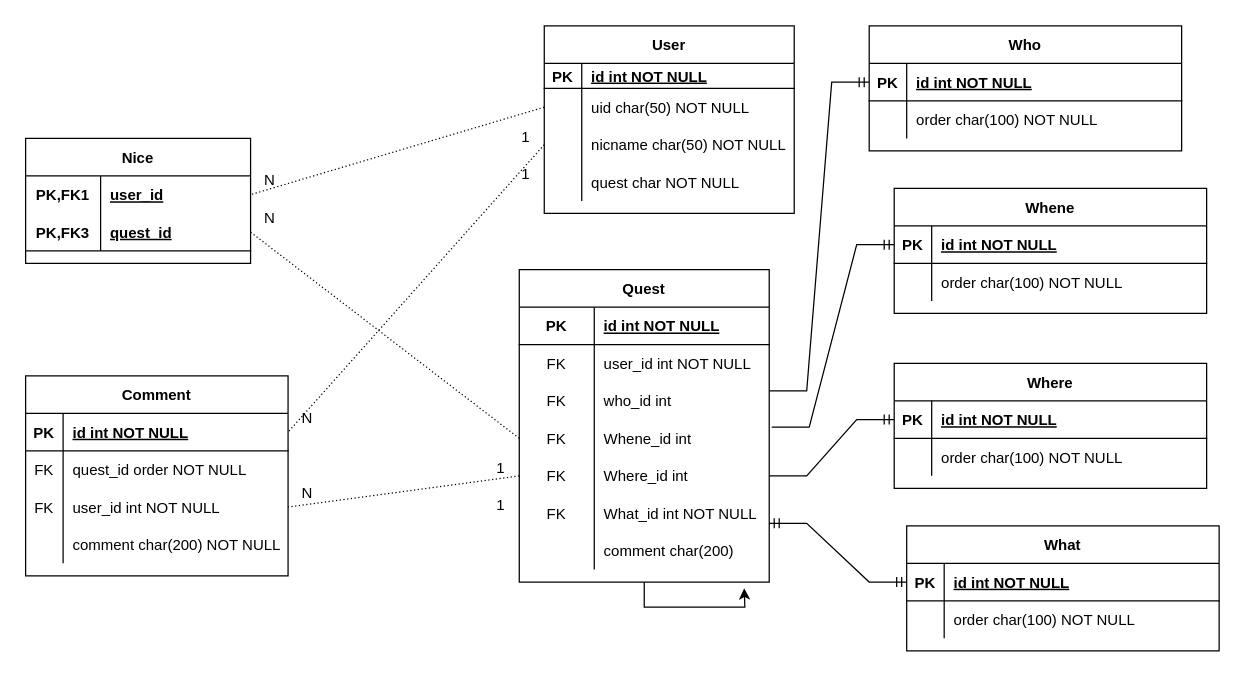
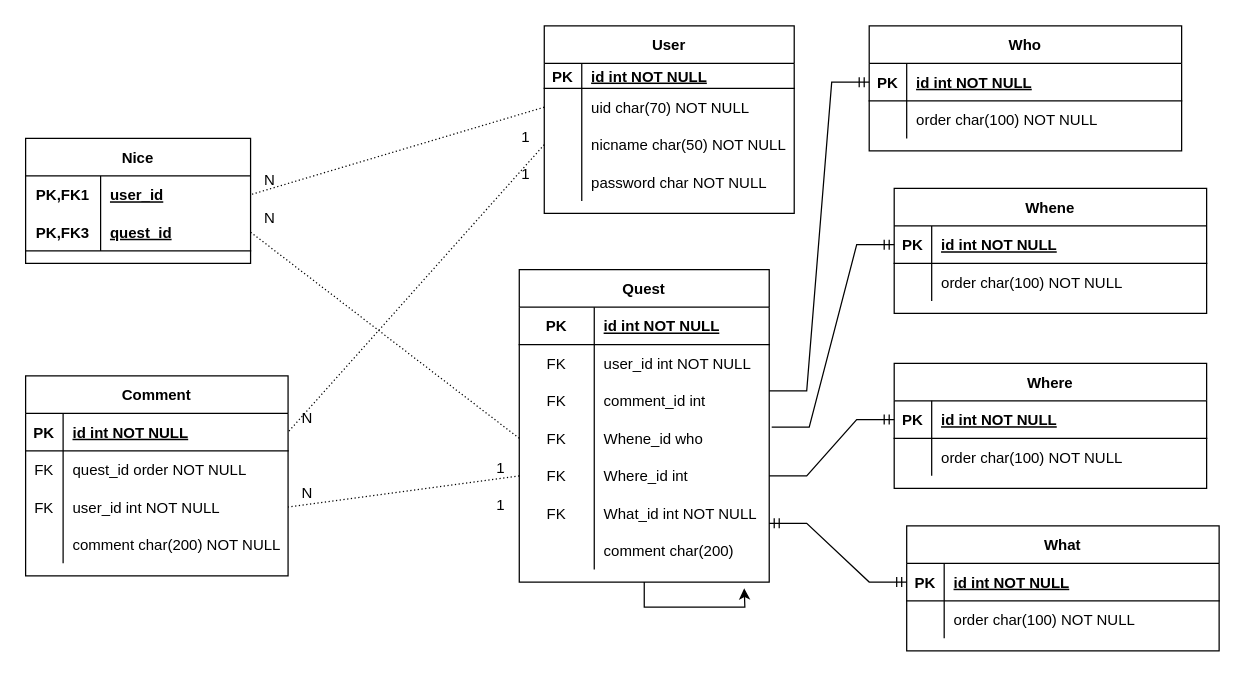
node "uid char(50) NOT NULL": label "uid char(50) NOT NULL" -> "uid char(70) NOT NULL"
node "quest char NOT NULL": label "quest char NOT NULL" -> "password char NOT NULL"
node "who_id int": label "who_id int" -> "comment_id int"
node "Whene_id int": label "Whene_id int" -> "Whene_id who"
